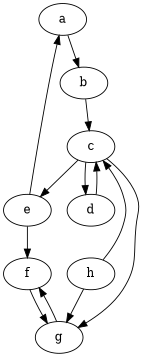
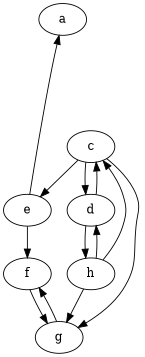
node "b": removed
edge "d" -> "h": added
edge "h" -> "d": added
